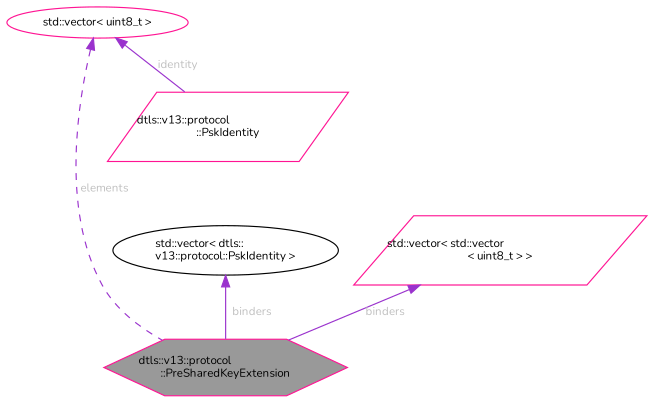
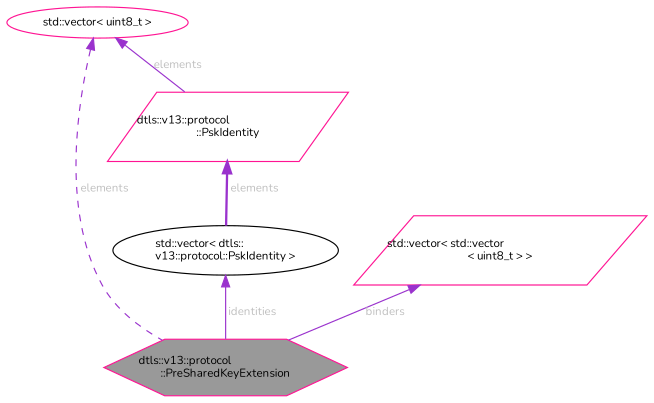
edge "dtls::v13::protocol ::PskIdentity" -> "std::vector< uint8_t >": label " identity" -> " elements"
edge "std::vector< dtls:: v13::protocol::PskIdentity >" -> "dtls::v13::protocol ::PskIdentity": added, label "elements"
edge "dtls::v13::protocol ::PreSharedKeyExtension" -> "std::vector< dtls:: v13::protocol::PskIdentity >": label " binders" -> " identities"
